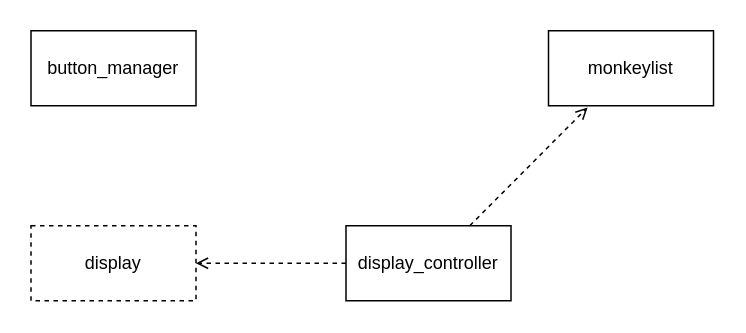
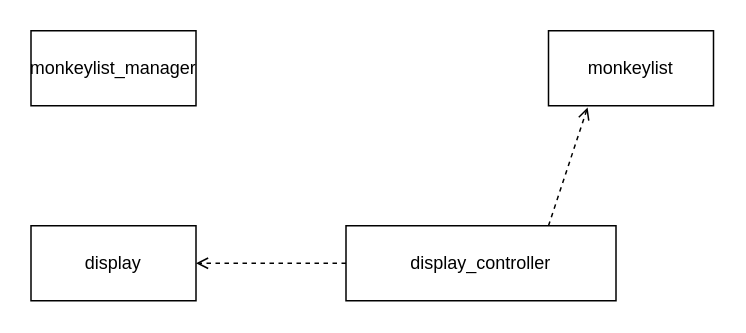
node "button_manager": label "button_manager" -> "monkeylist_manager"
node "display": style dashed -> solid
node "display_controller": size 165x75 -> 270x75
